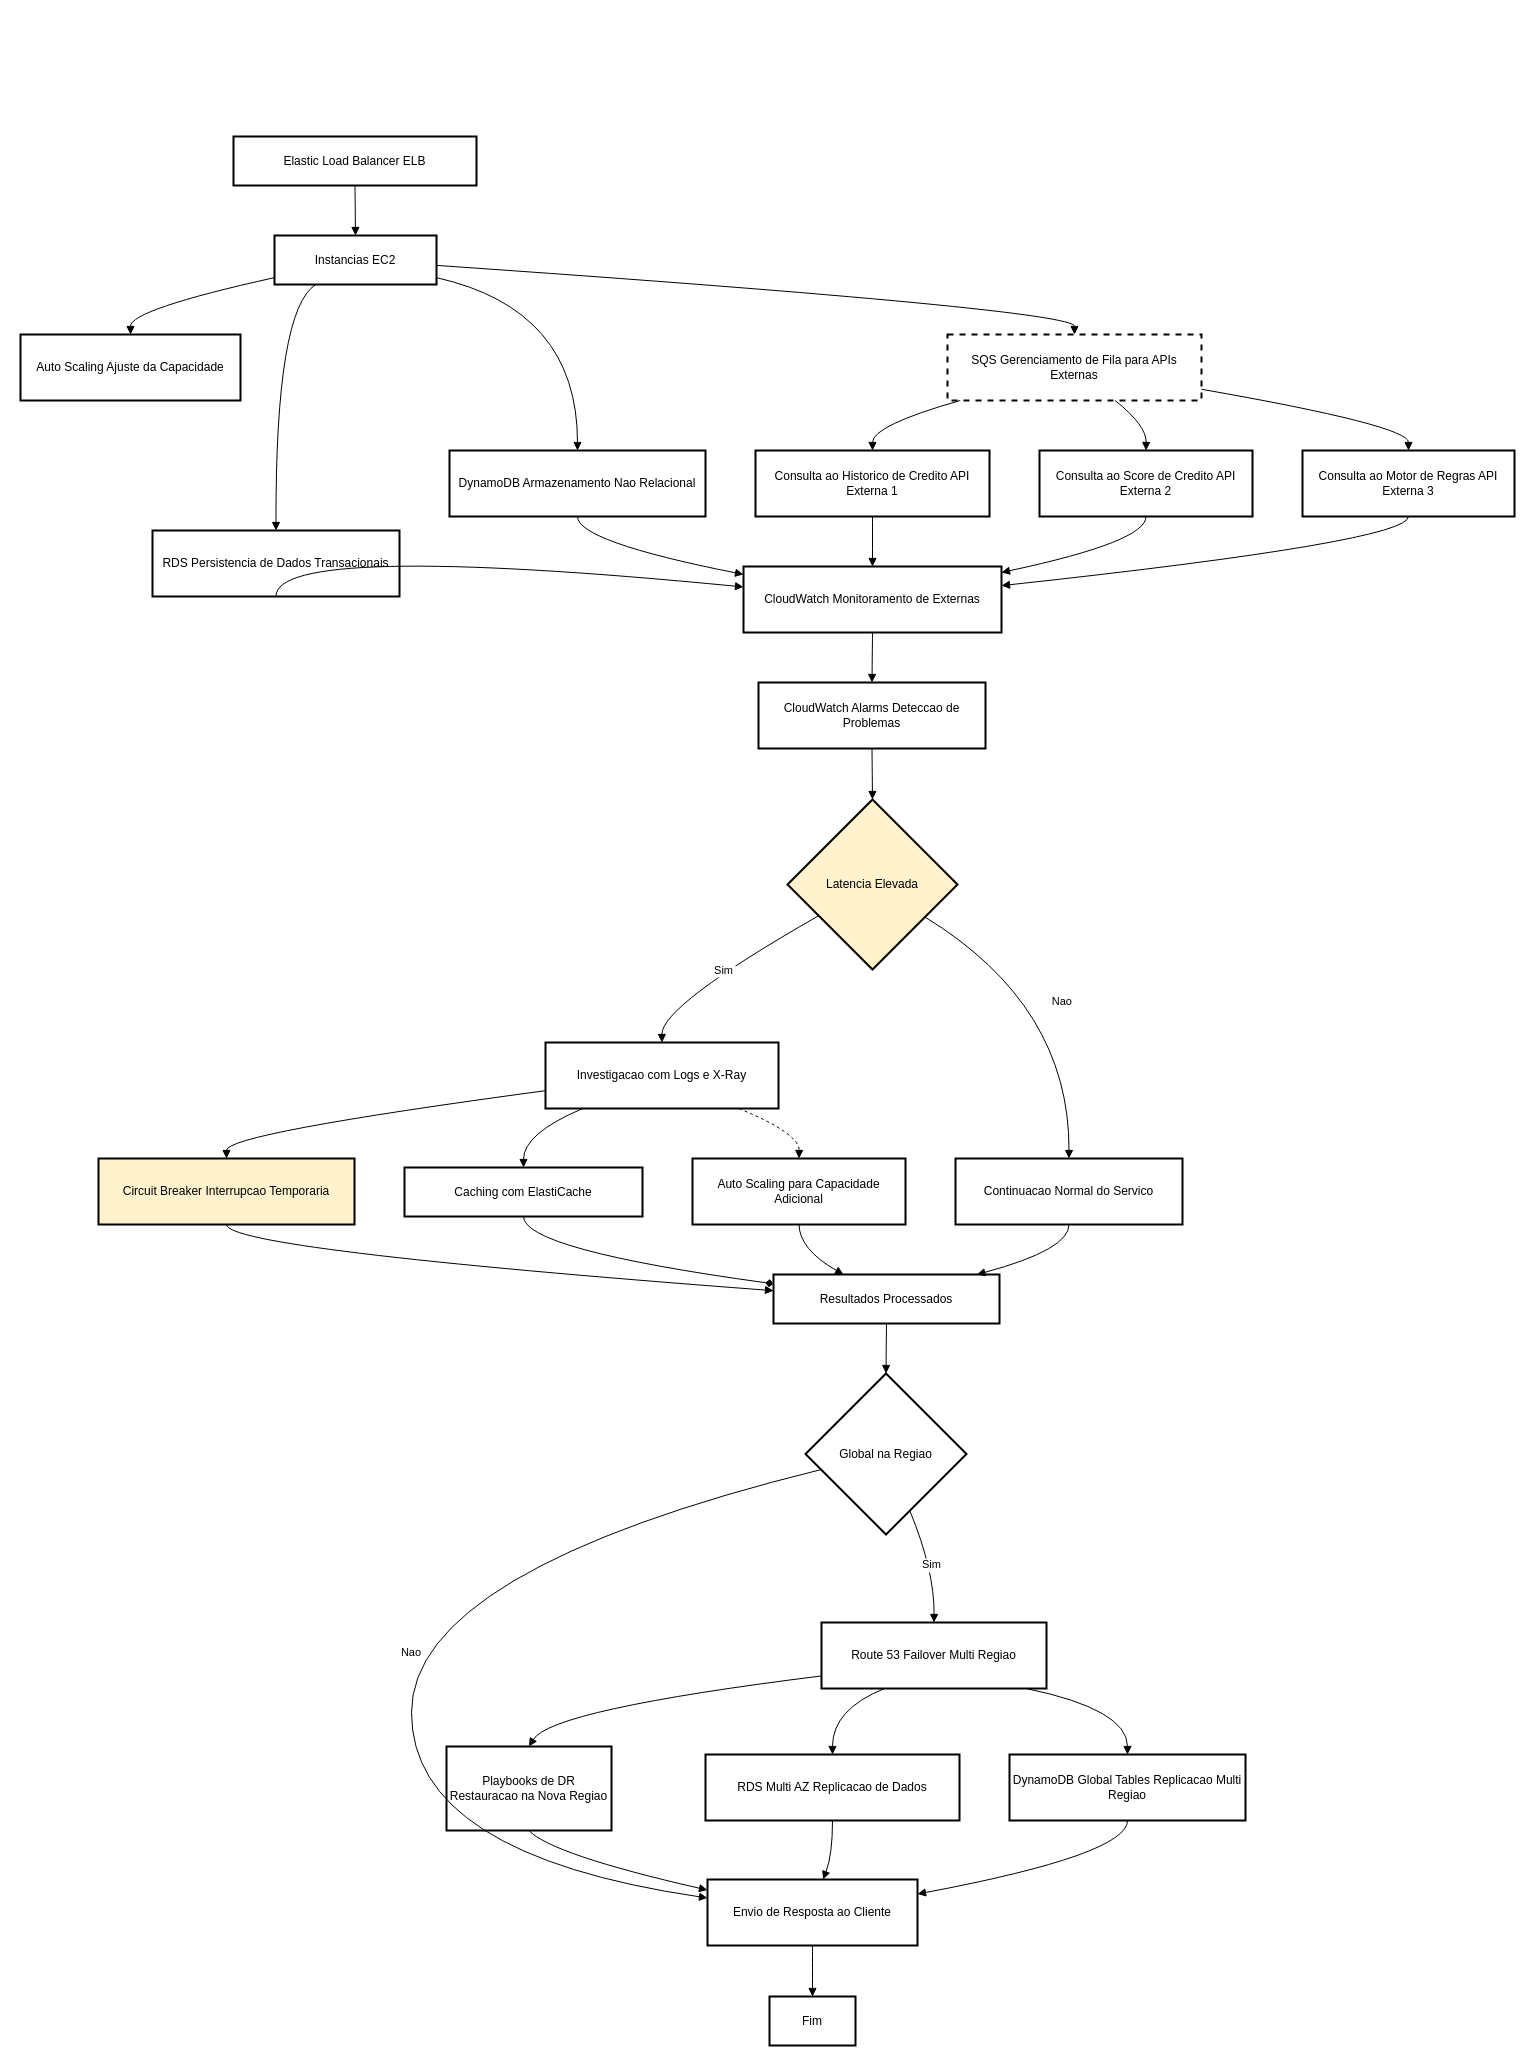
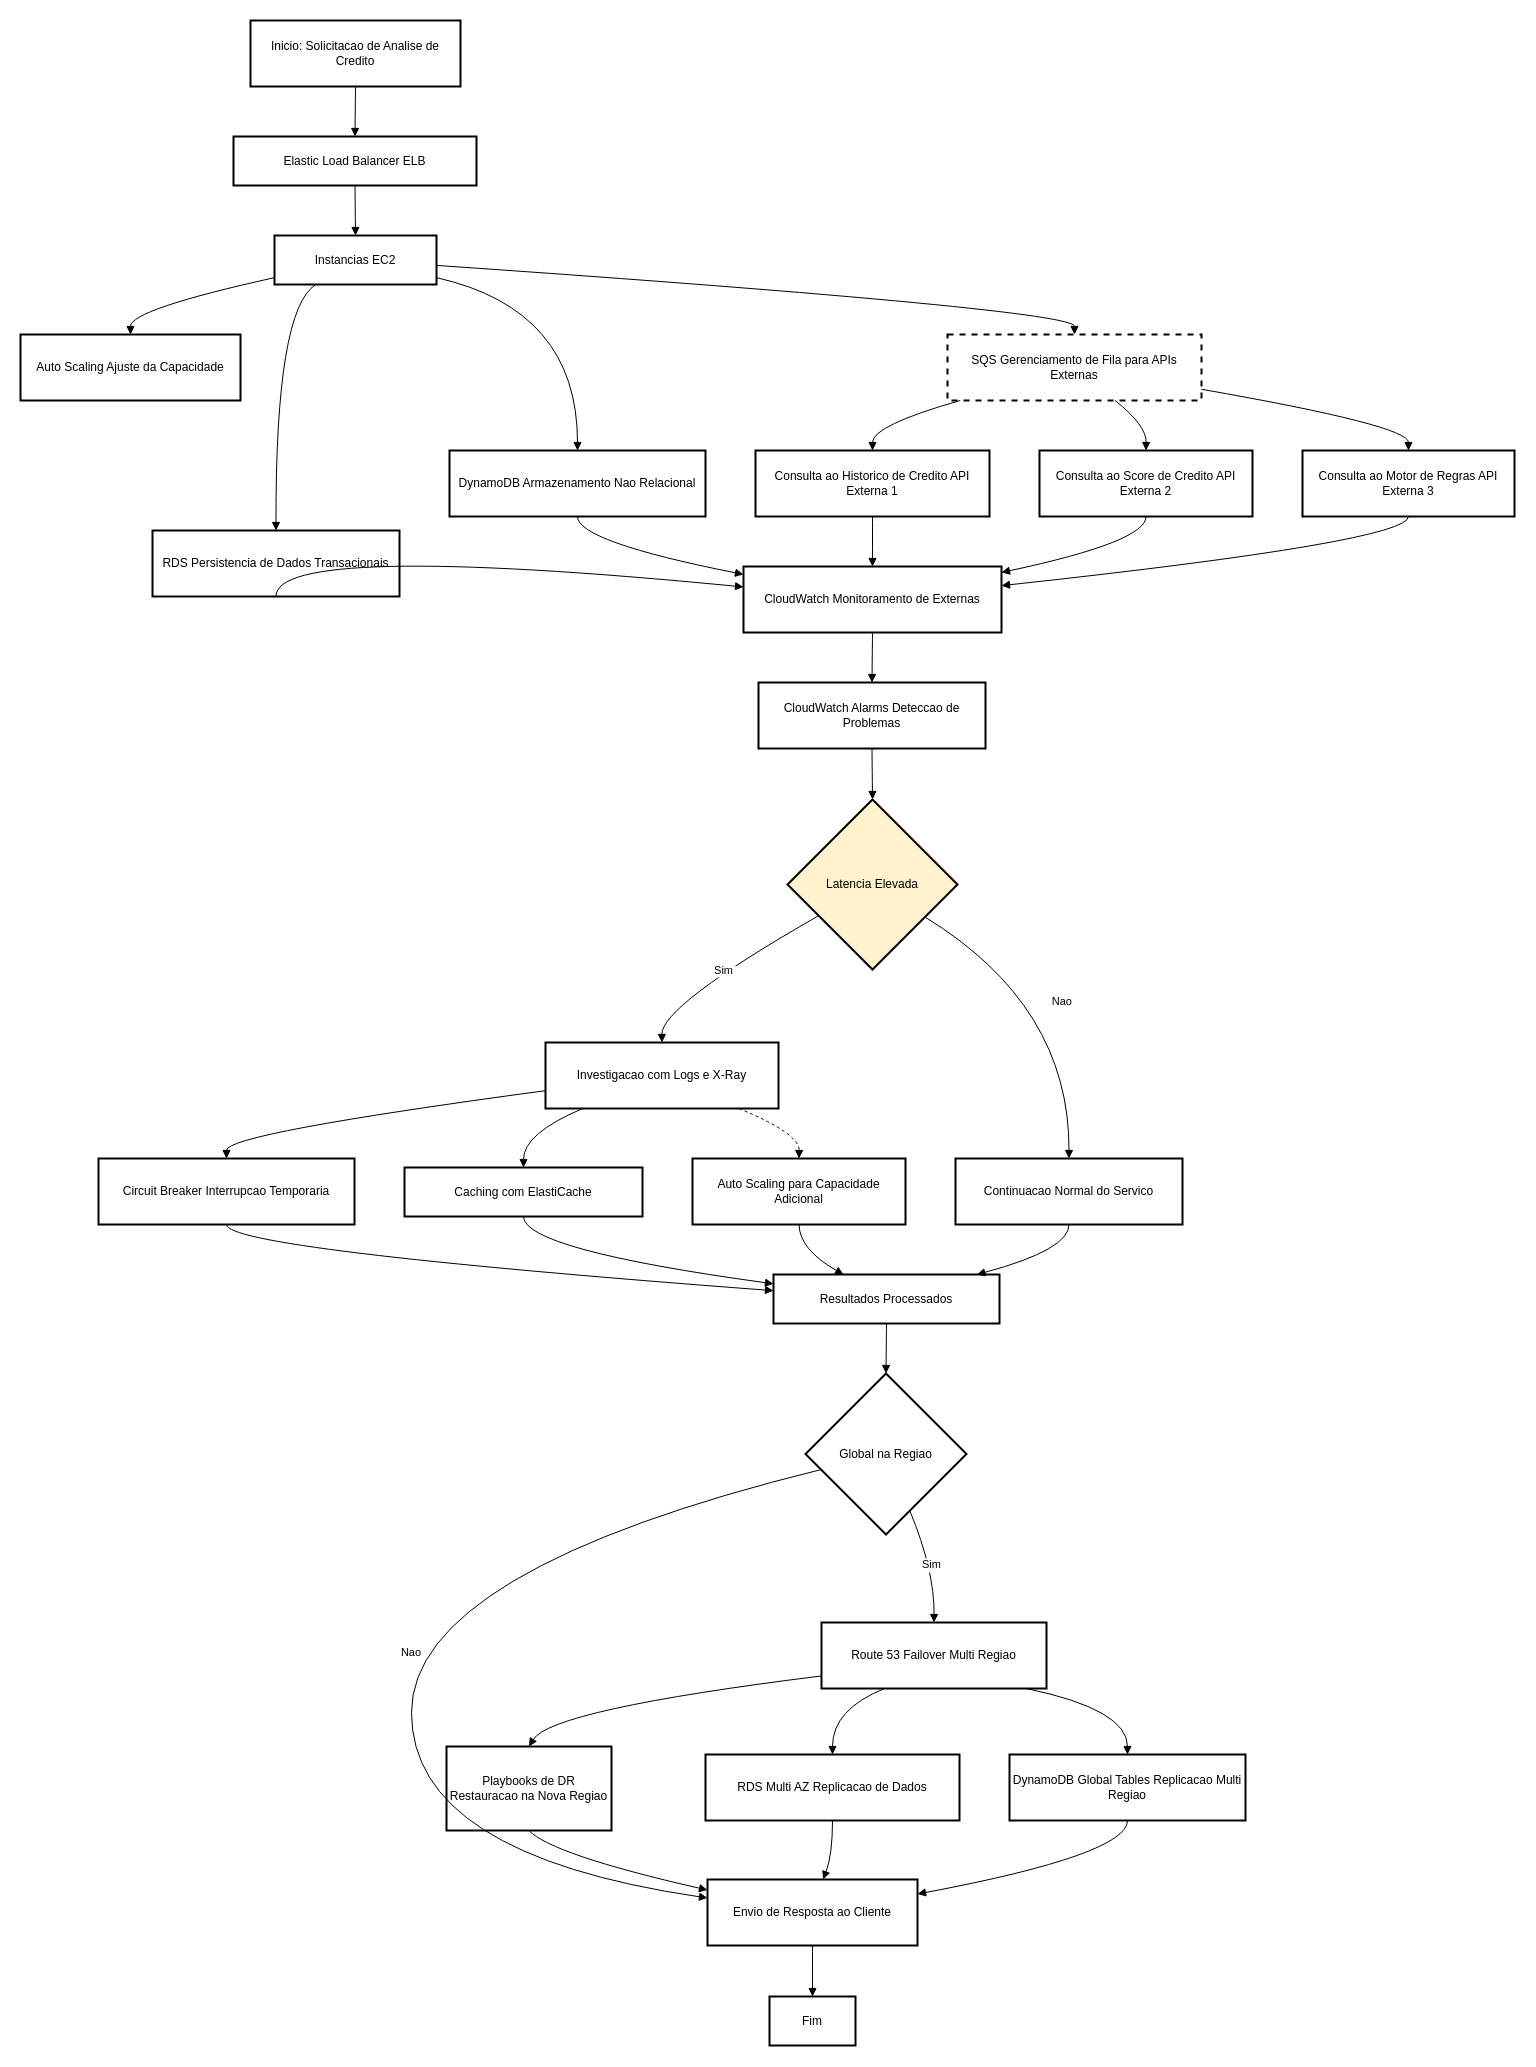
node "Inicio: Solicitacao de Analise de Credito": added
edge "Inicio: Solicitacao de Analise de Credito" -> "Elastic Load Balancer ELB": added
node "Circuit Breaker Interrupcao Temporaria": fillcolor #fff2cc -> #ffffff
edge "Caching com ElastiCache" -> "Resultados Processados": arrowhead diamond -> block
